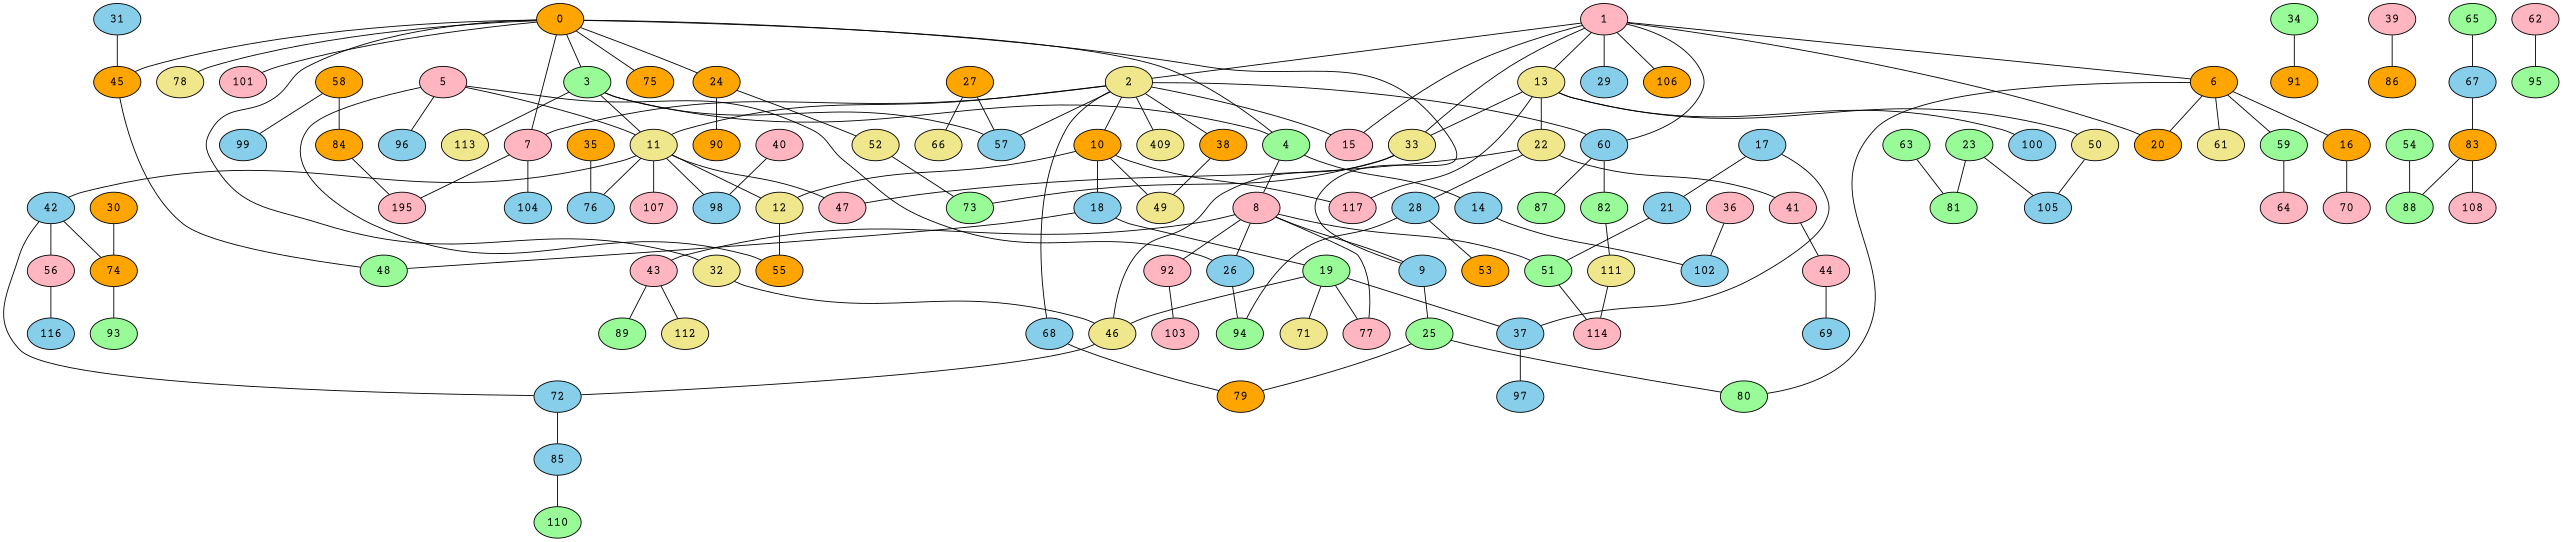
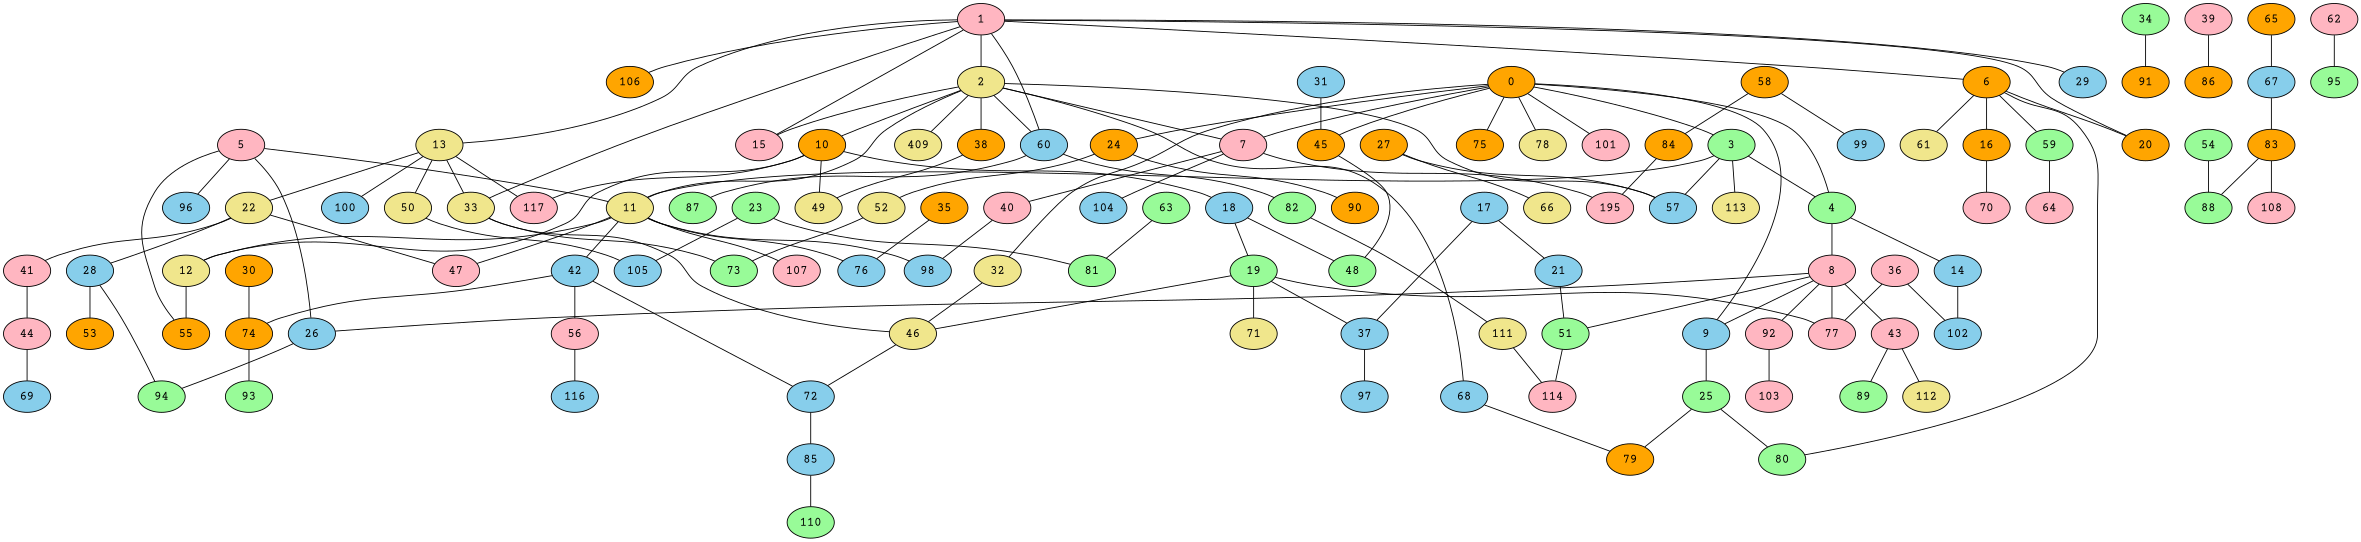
node "65": fillcolor palegreen -> orange
edge "7" -- "40": added
edge "36" -- "77": added
